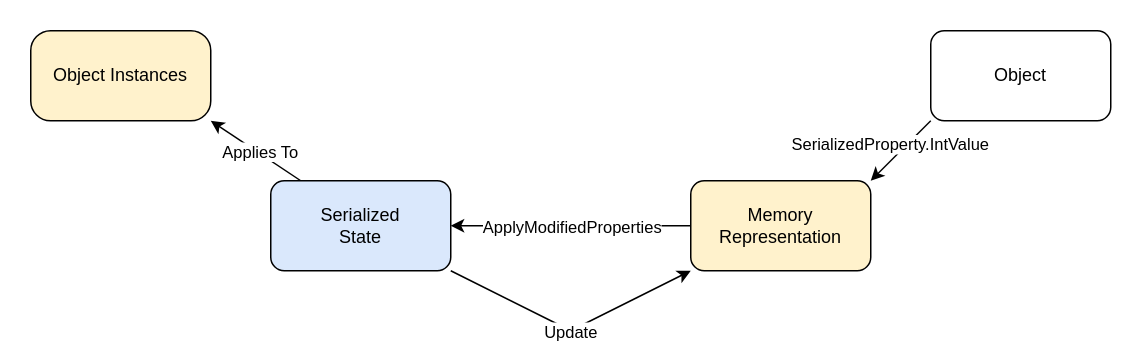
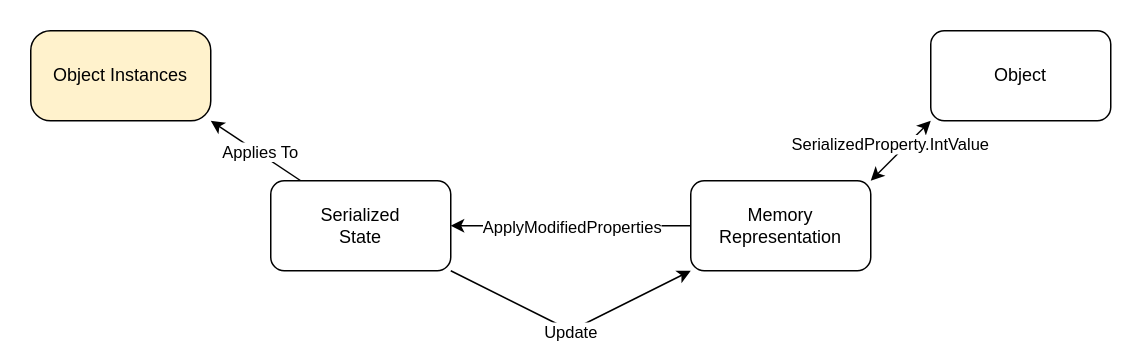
edge "Object" -> "Memory Representation": arrowhead none -> classic
node "Serialized State": fillcolor #dae8fc -> #ffffff
node "Memory Representation": fillcolor #fff2cc -> #ffffff
